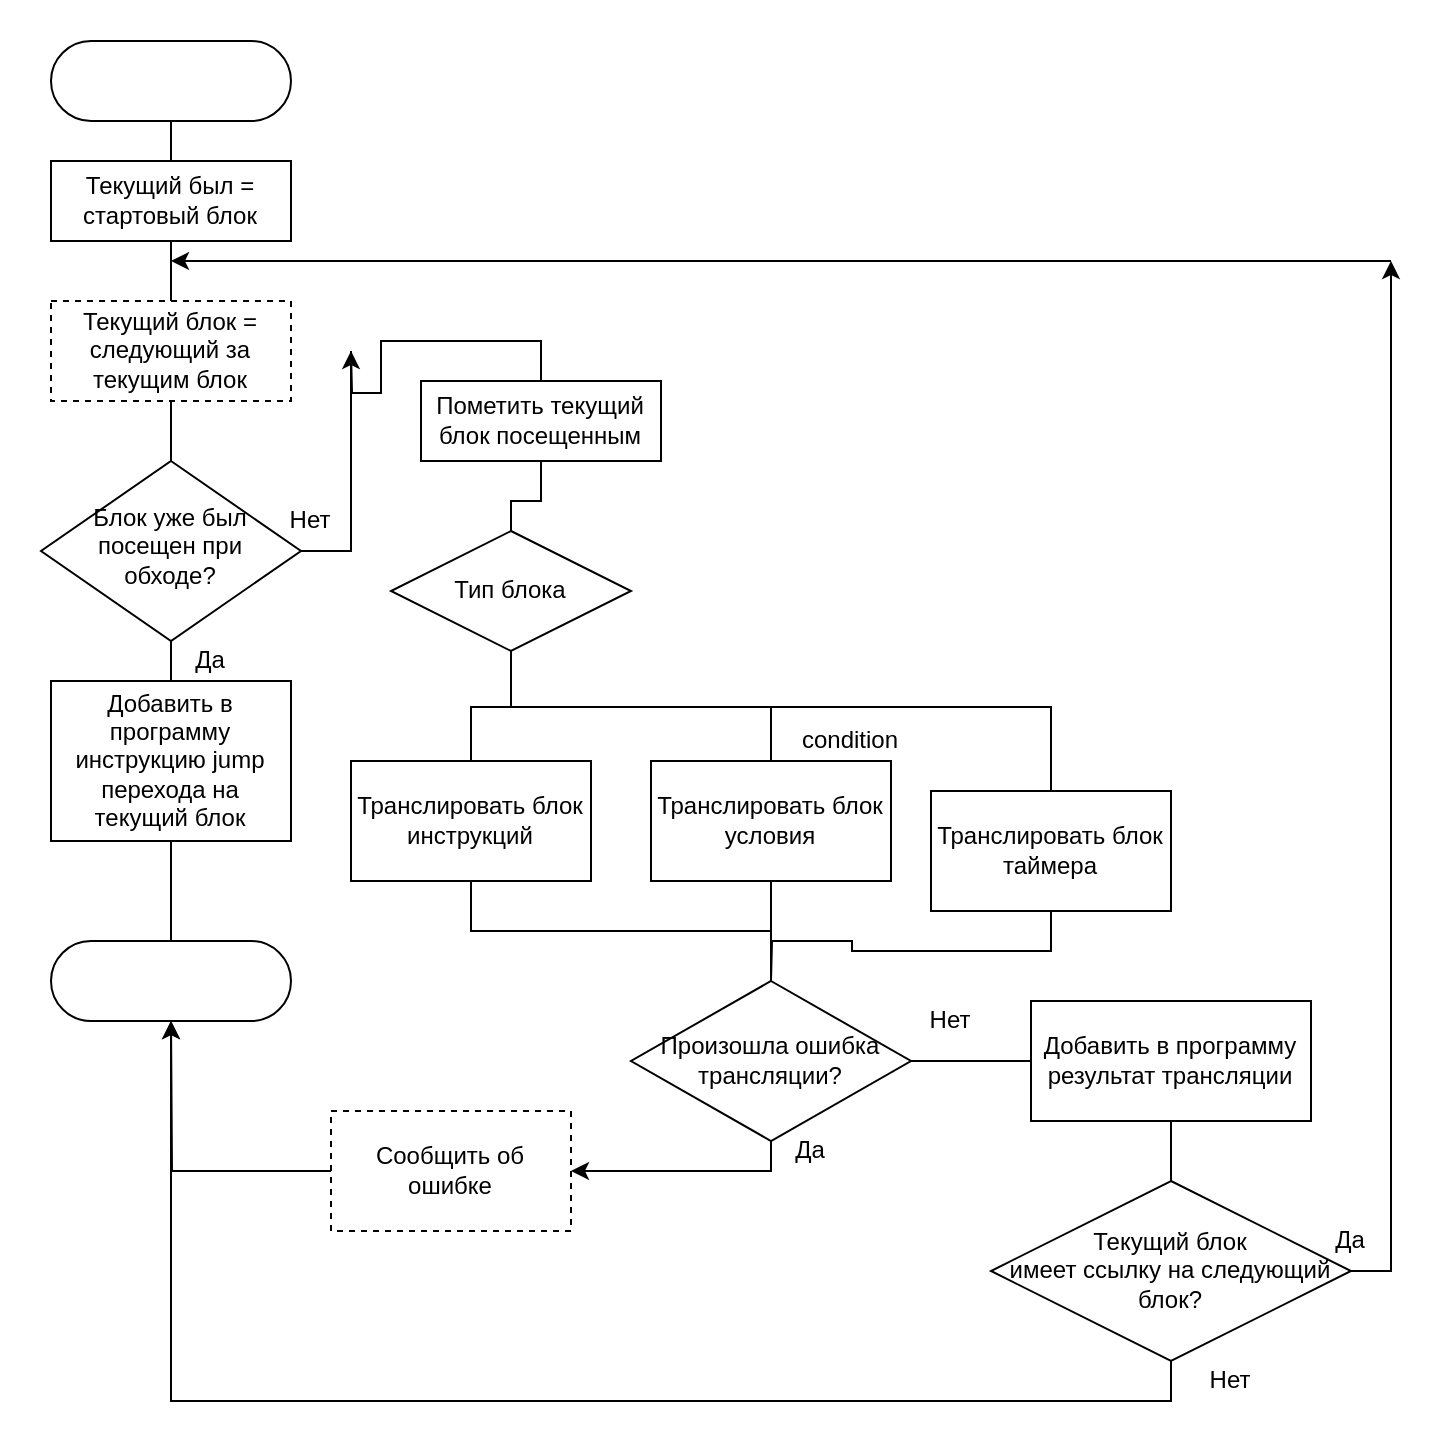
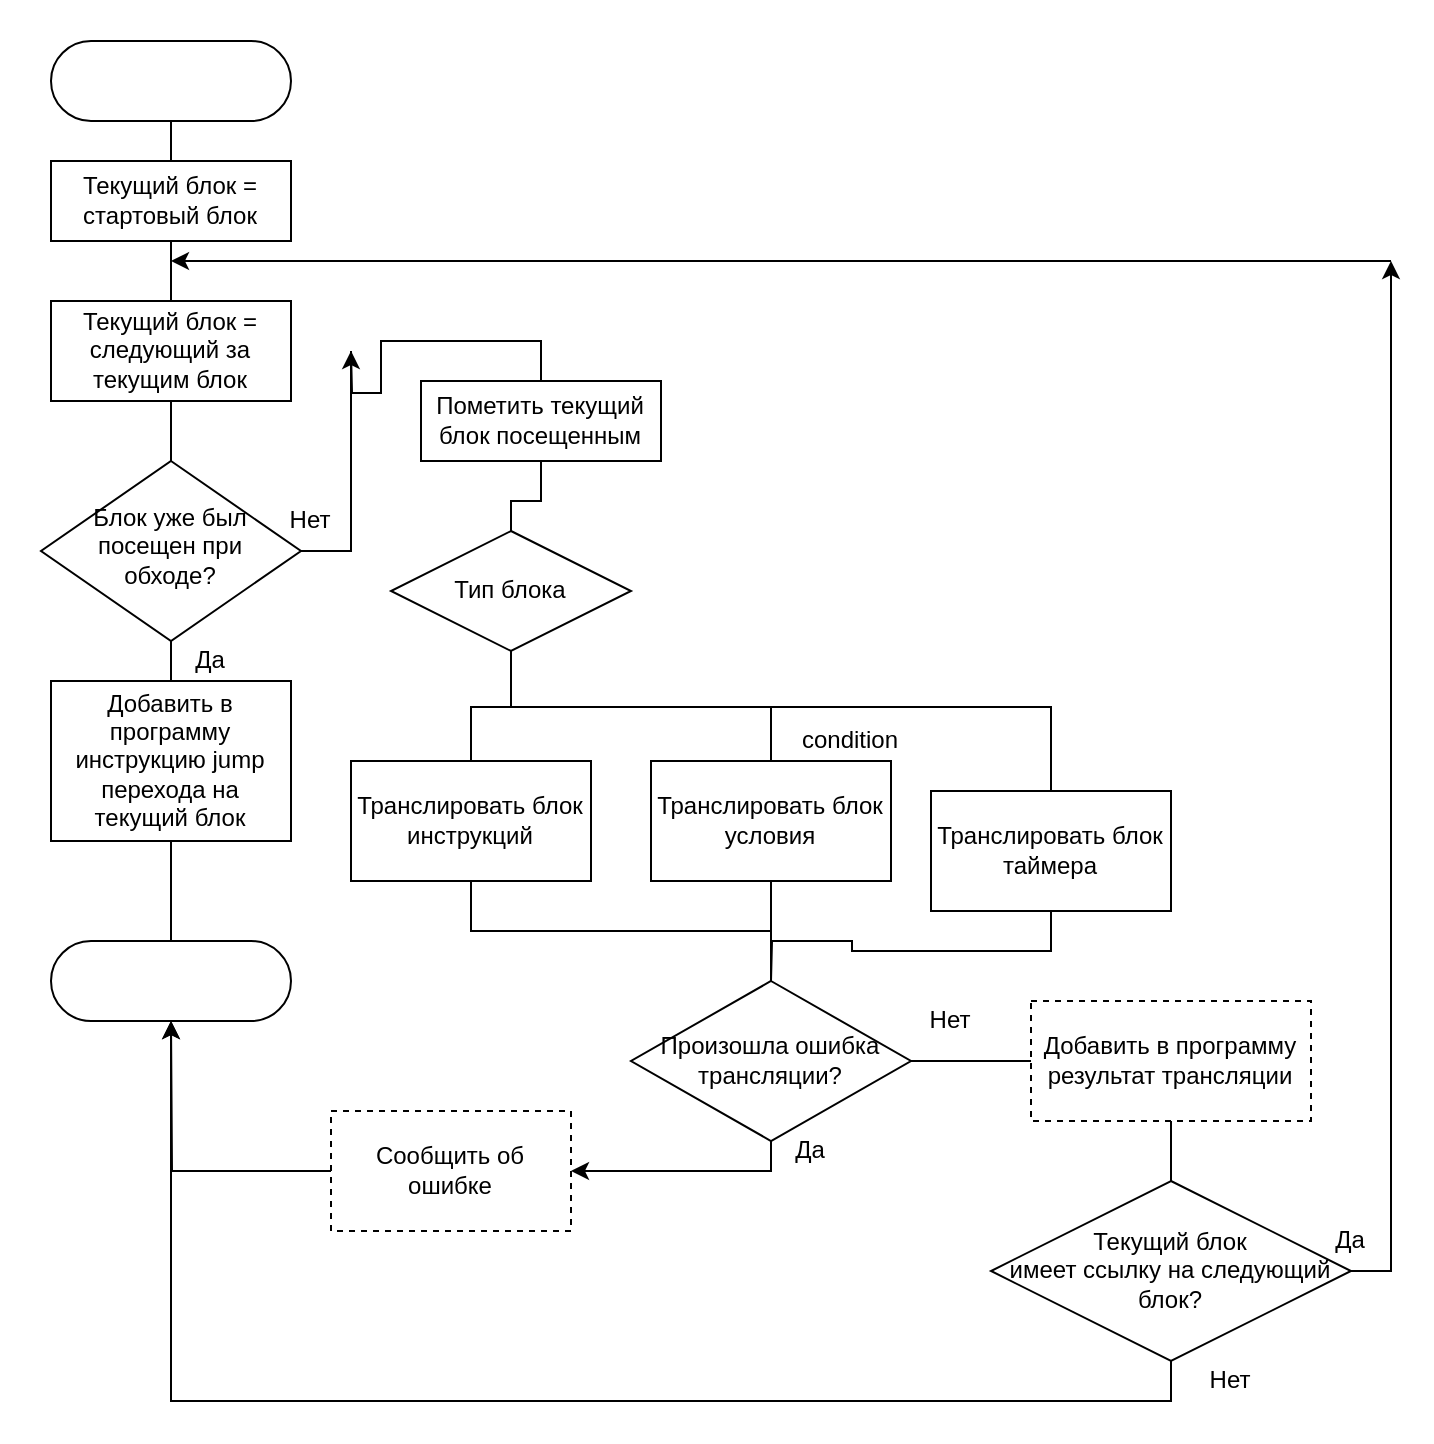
node "Текущий был = стартовый блок": label "Текущий был = стартовый блок" -> "Текущий блок = стартовый блок"
node "Текущий блок = следующий за текущим блок": style dashed -> solid
node "Добавить в программу результат трансляции": style solid -> dashed
